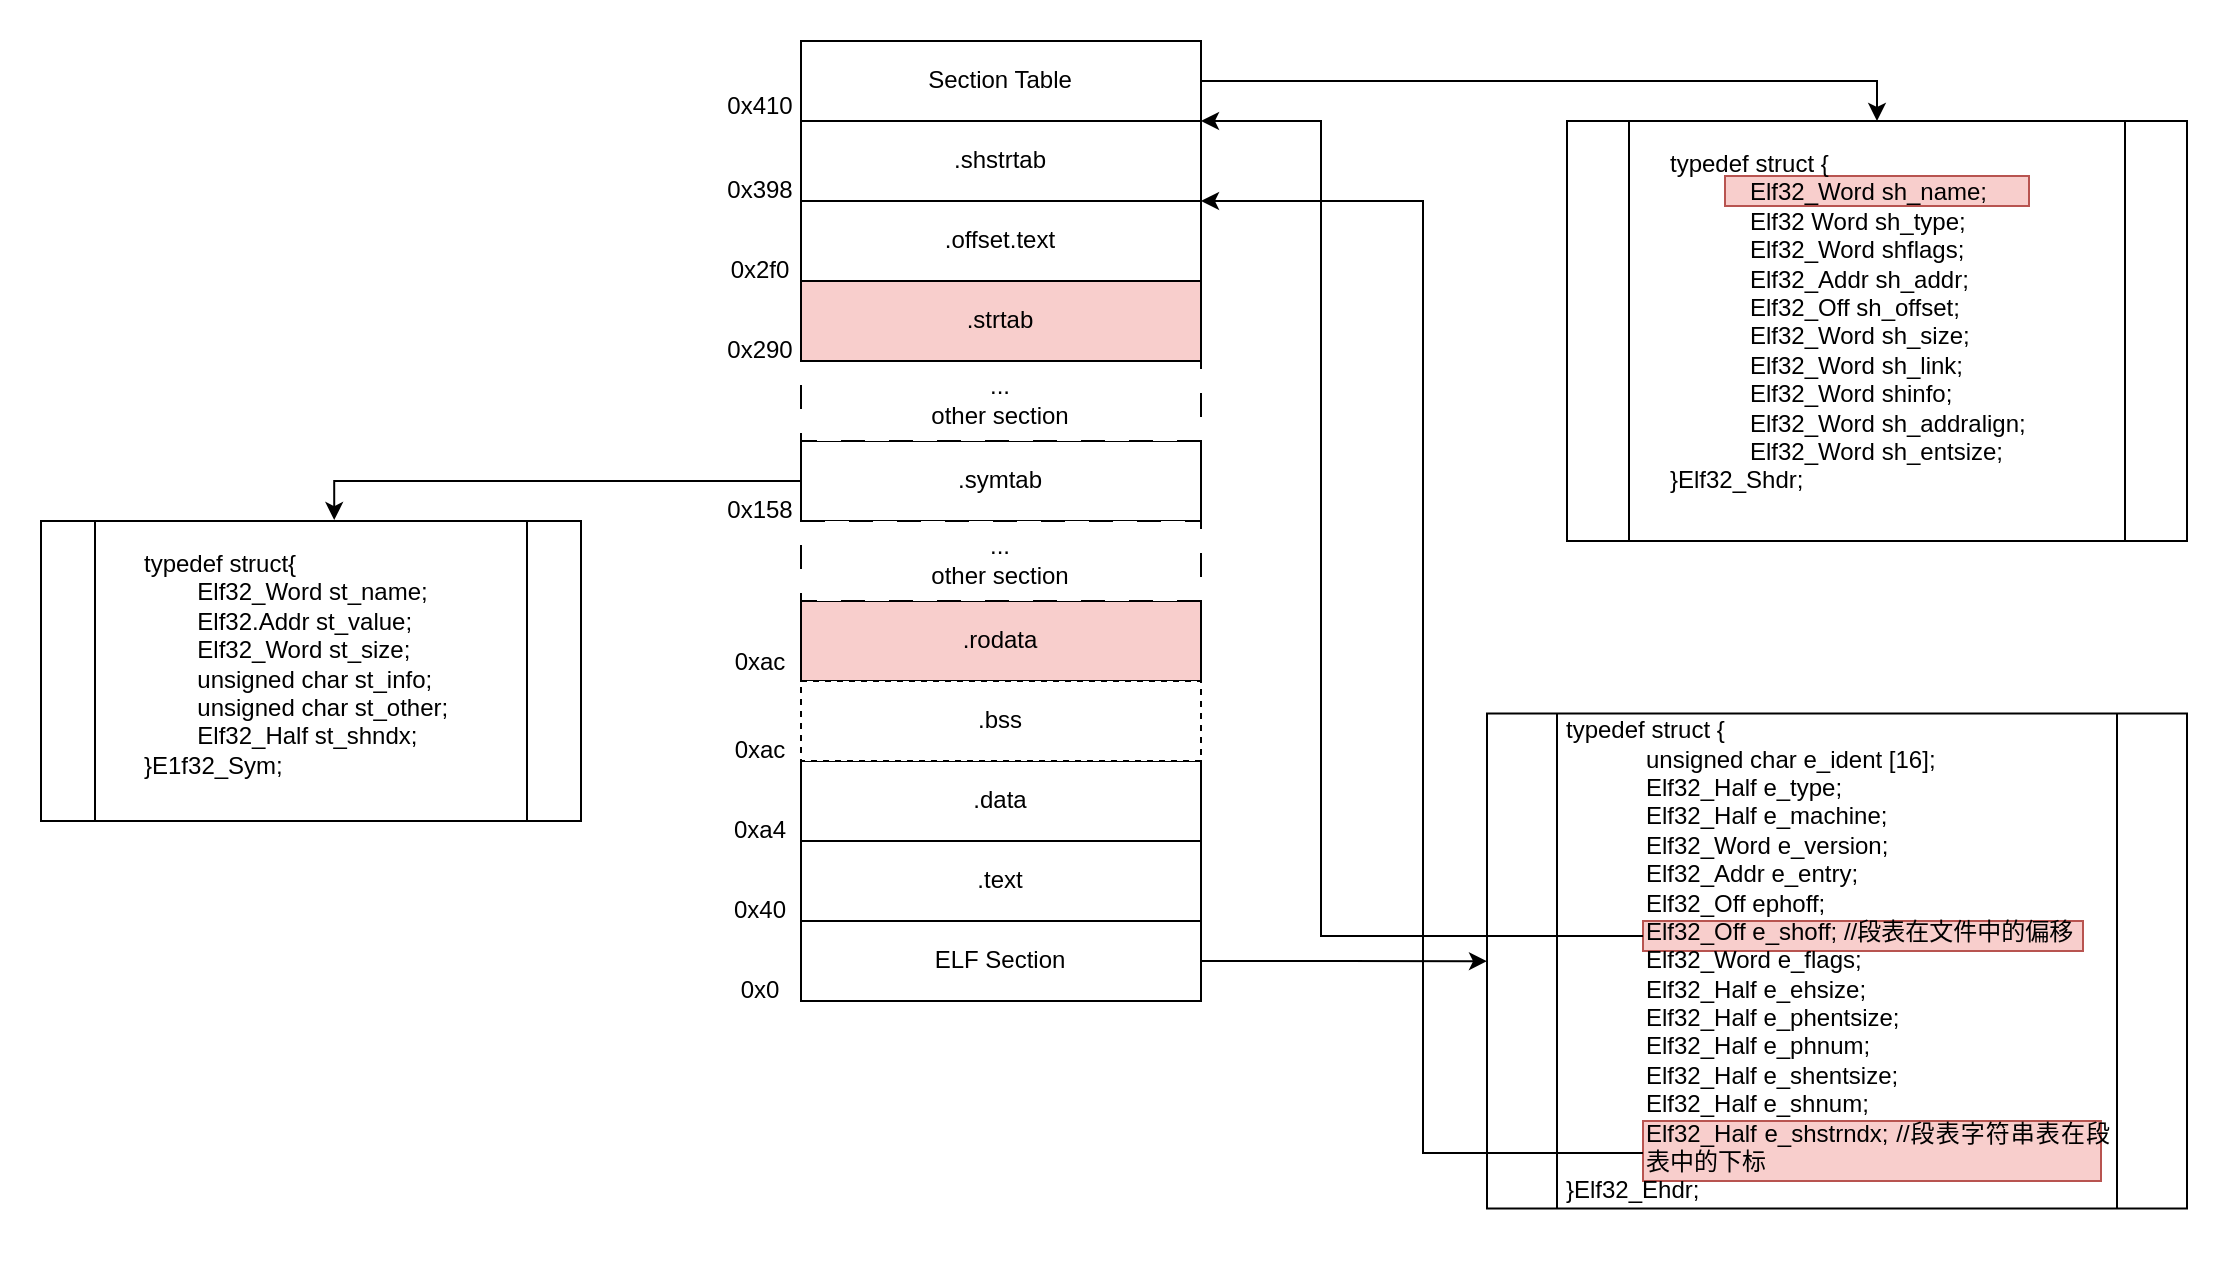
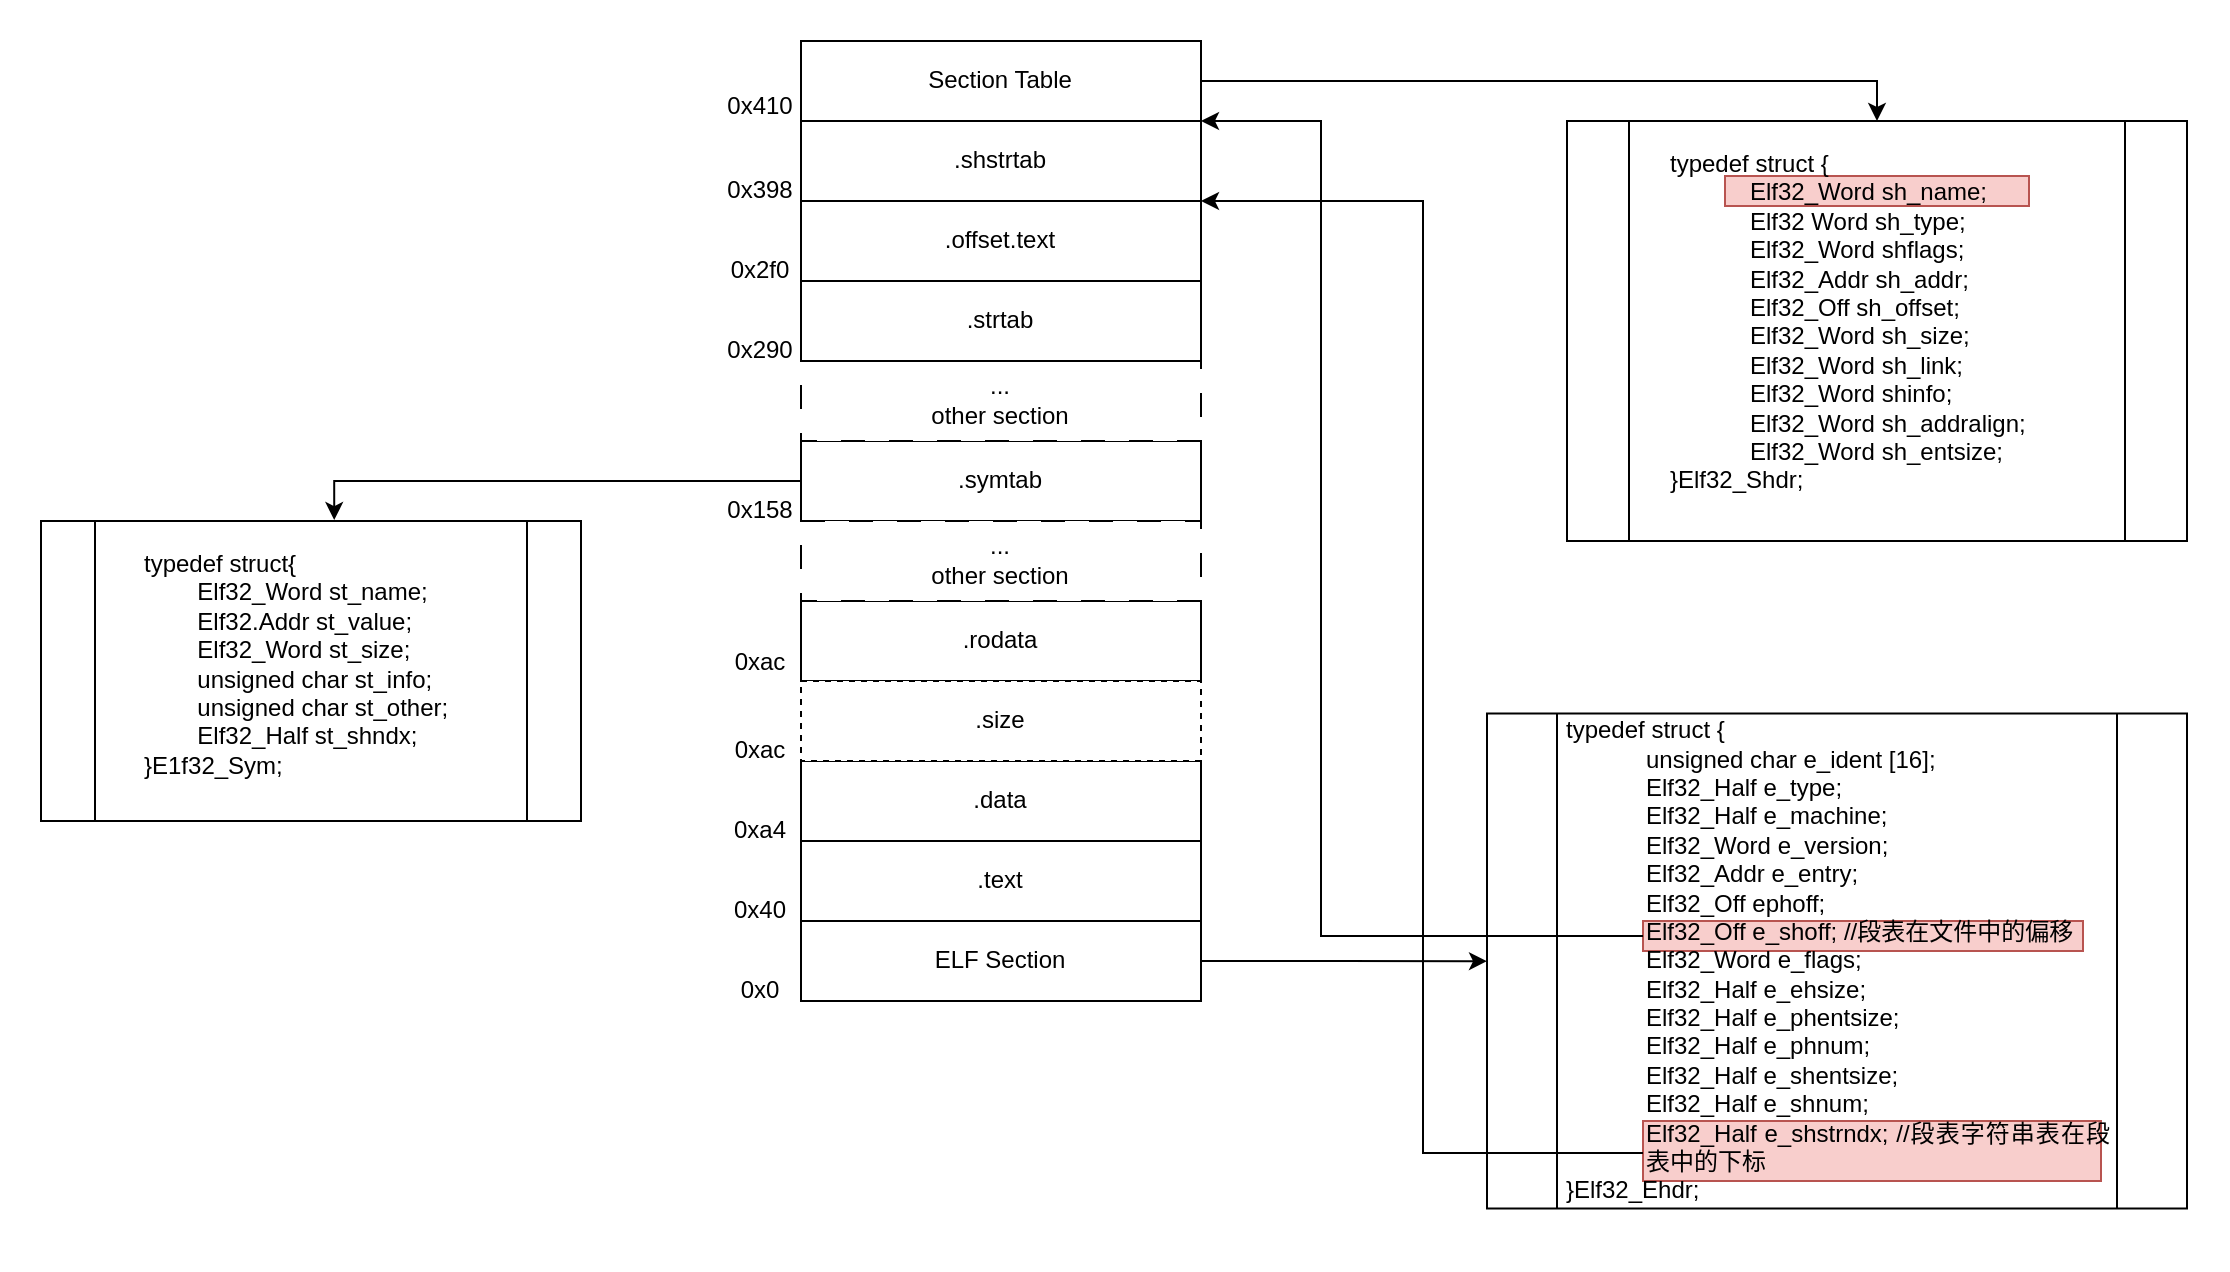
node ".strtab": fillcolor #f8cecc -> #ffffff
node ".rodata": fillcolor #f8cecc -> #ffffff
node ".bss": label ".bss" -> ".size"
